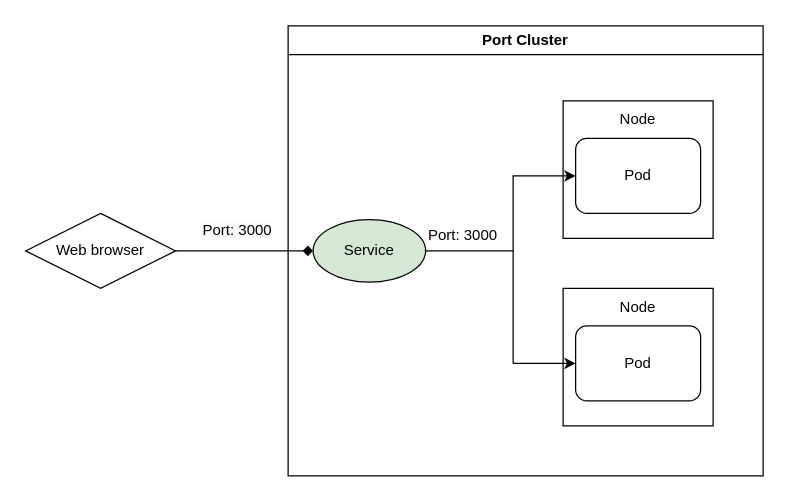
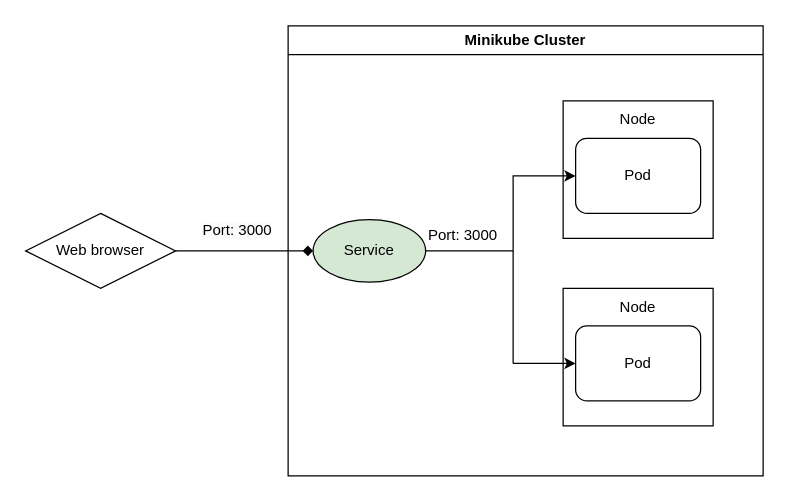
node "Port Cluster": label "Port Cluster" -> "Minikube Cluster"
